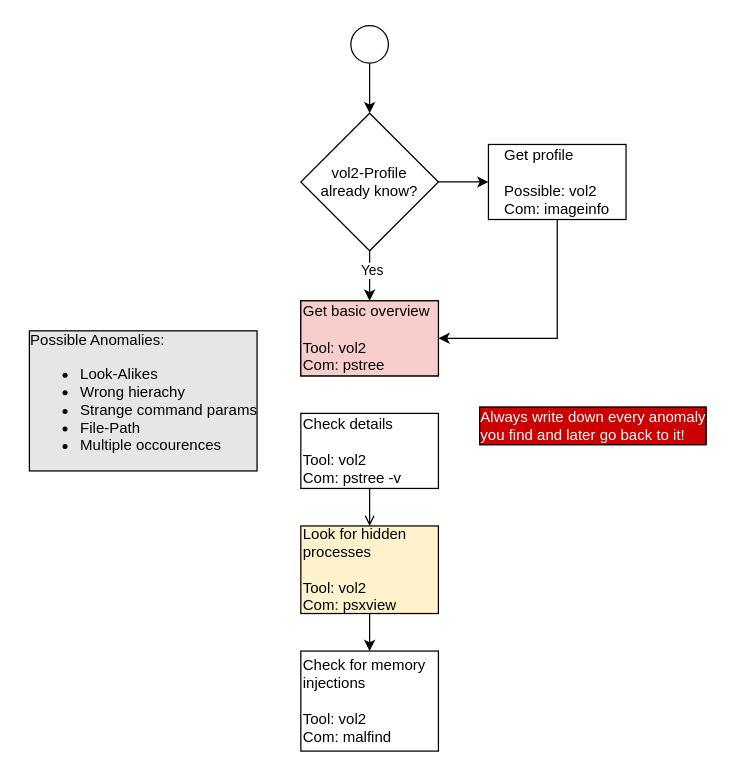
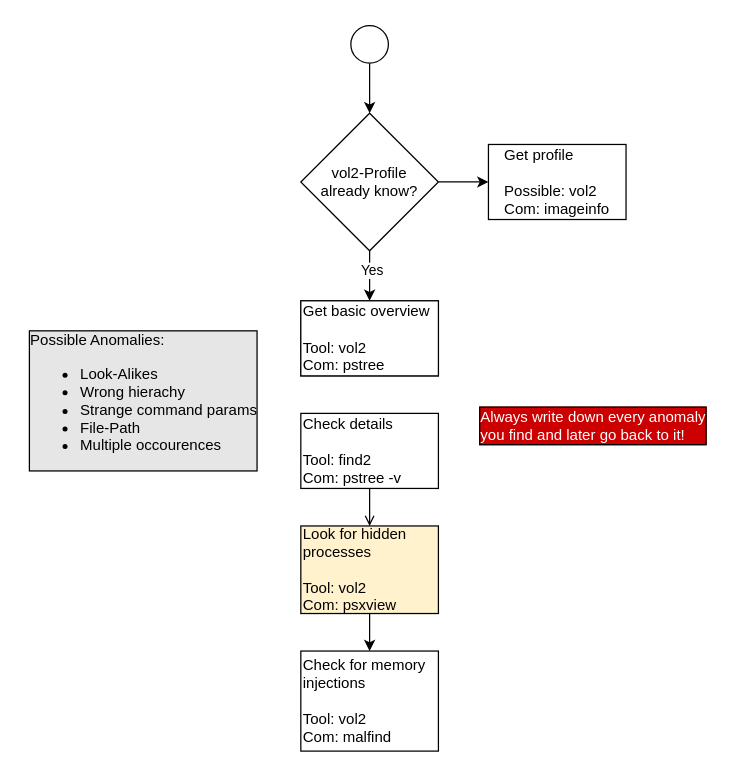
edge "Get profile Possible: vol2 Com: imageinfo" -> "Get basic overview Tool: vol2 Com: pstree": removed
node "Get basic overview Tool: vol2 Com: pstree": fillcolor #f8cecc -> #ffffff
node "Check details Tool: vol2 Com: pstree -v": label "Check details Tool: vol2 Com: pstree -v" -> "Check details Tool: find2 Com: pstree -v"
